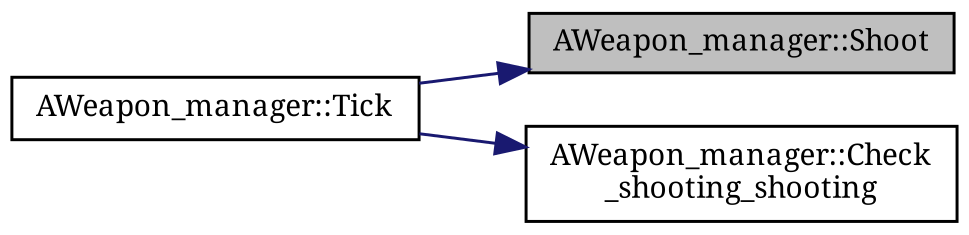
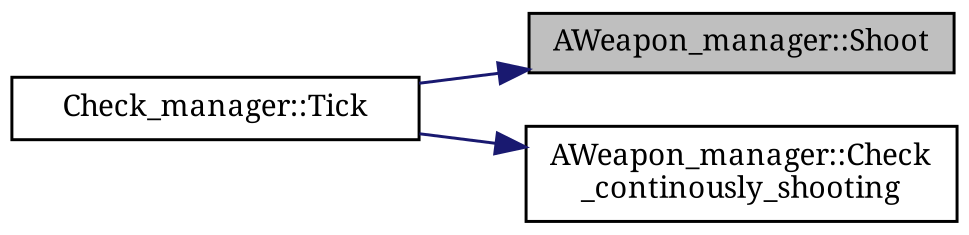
node "AWeapon_manager::Tick": label "AWeapon_manager::Tick" -> "Check_manager::Tick"
node "AWeapon_manager::Check _shooting_shooting": label "AWeapon_manager::Check _shooting_shooting" -> "AWeapon_manager::Check _continously_shooting"
